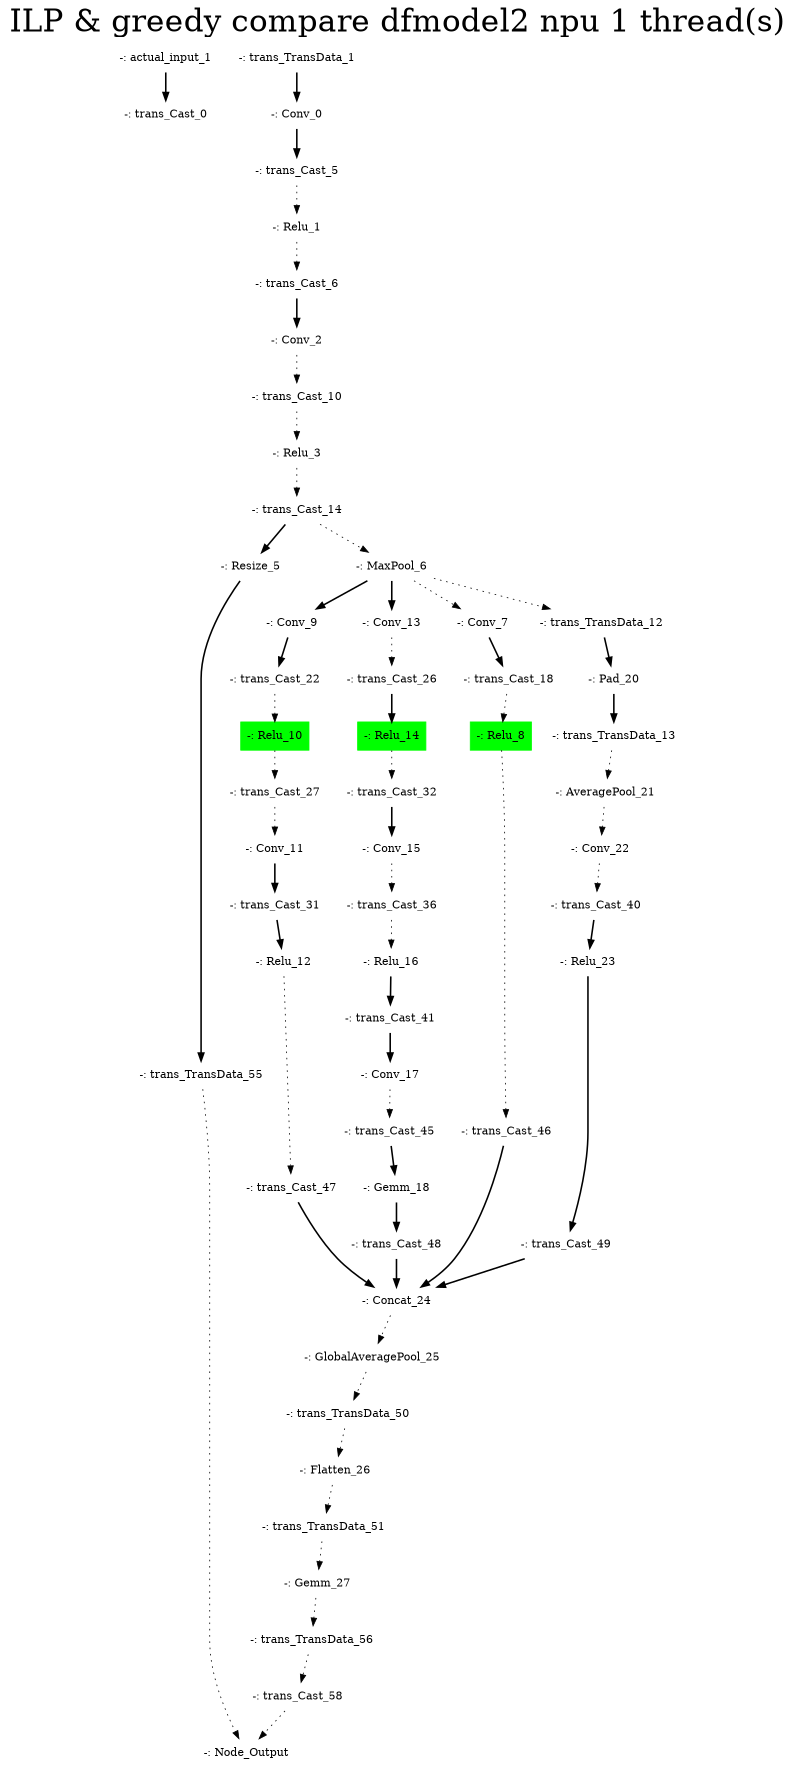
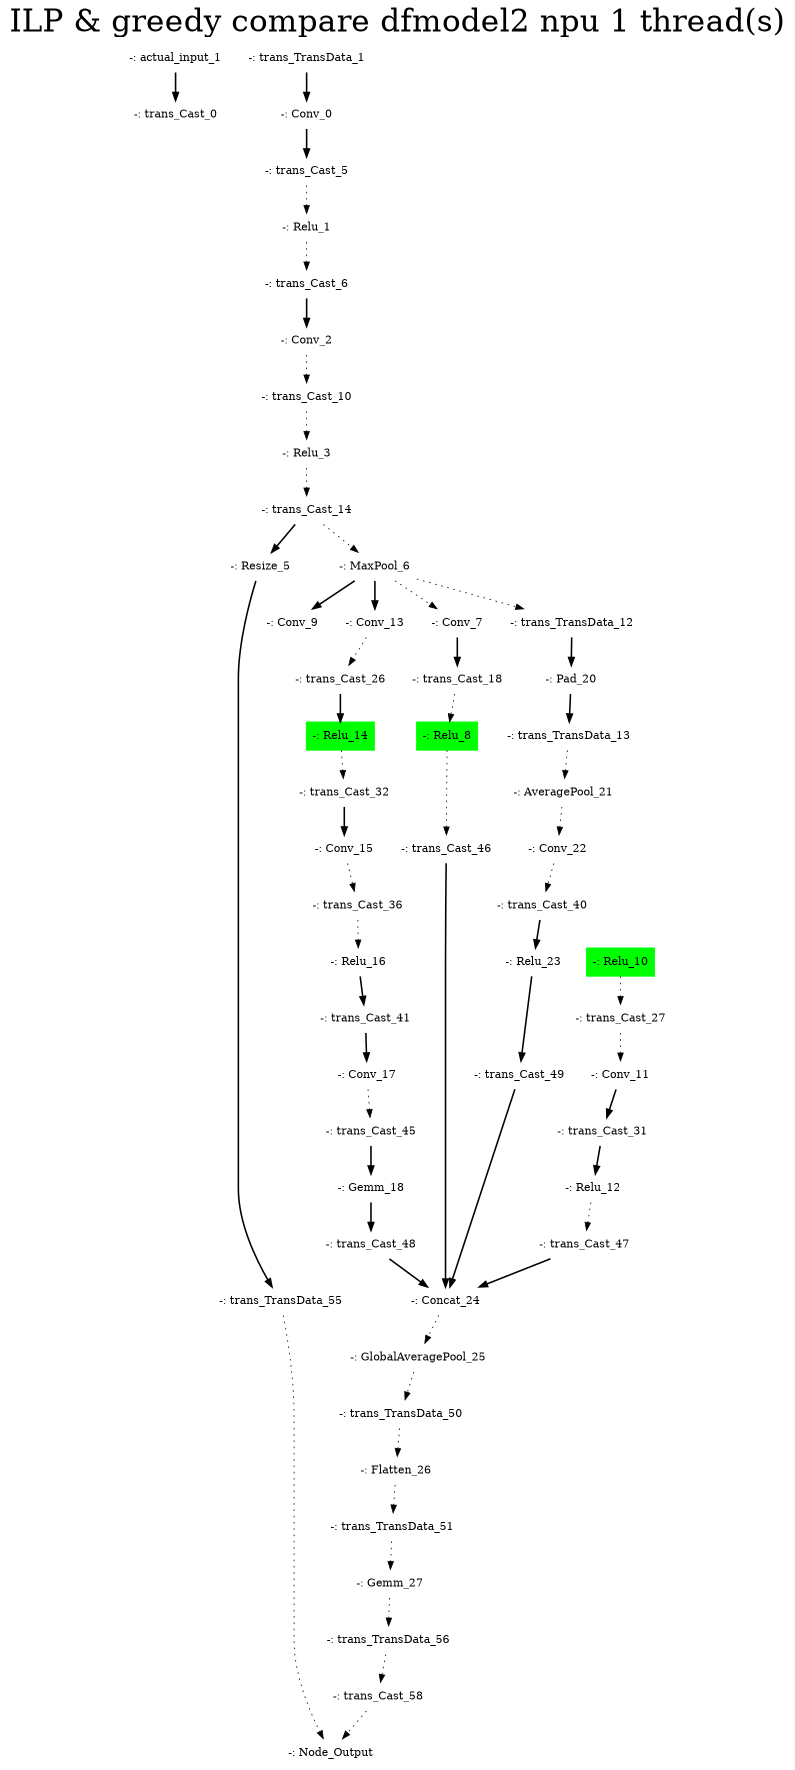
node "-: trans_Cast_22": removed
